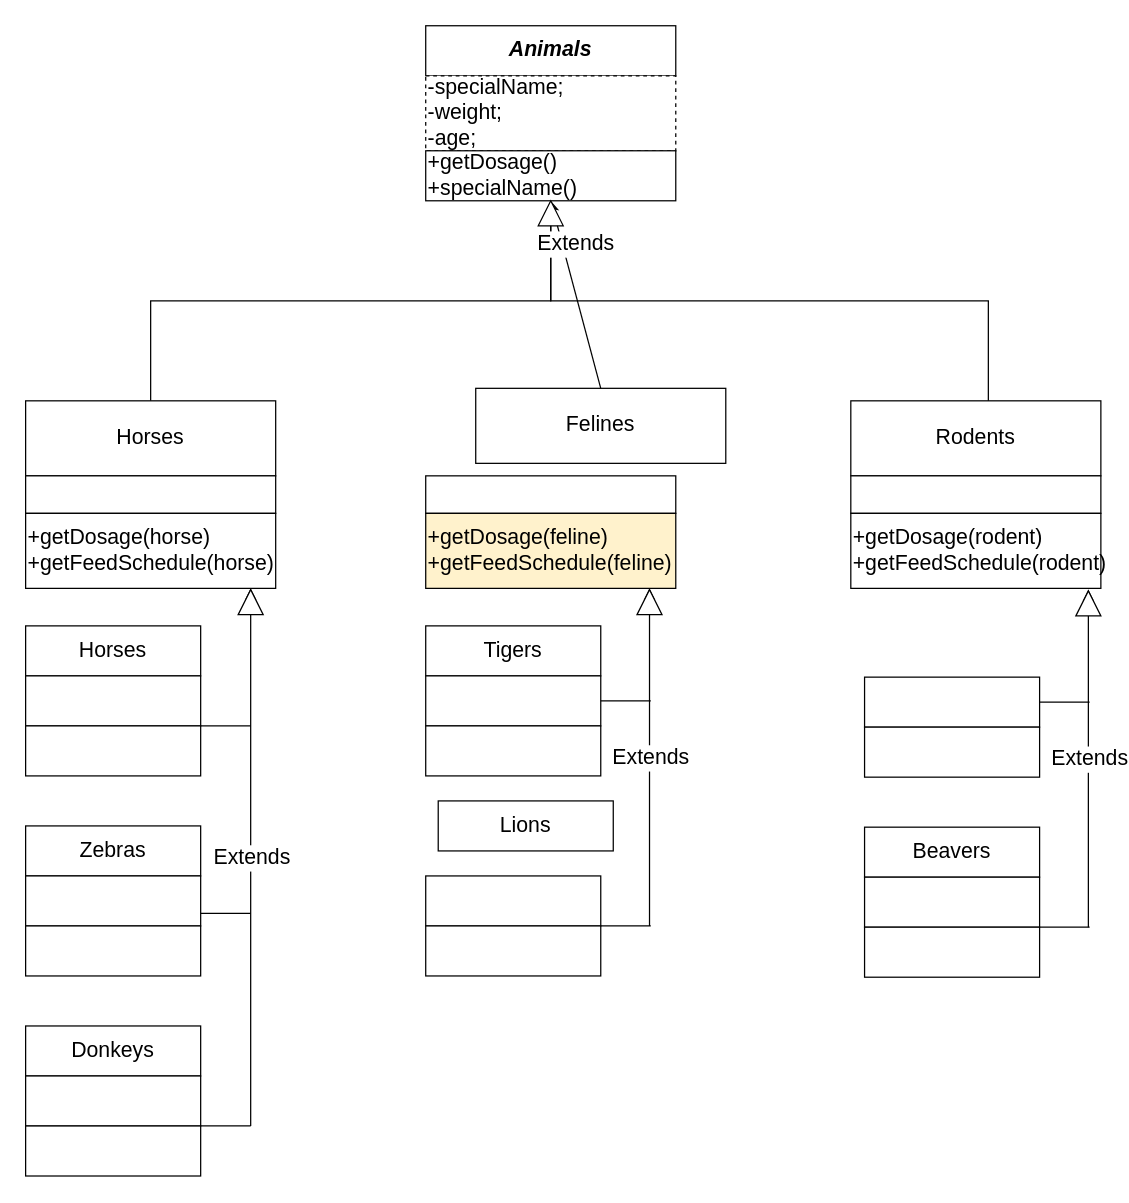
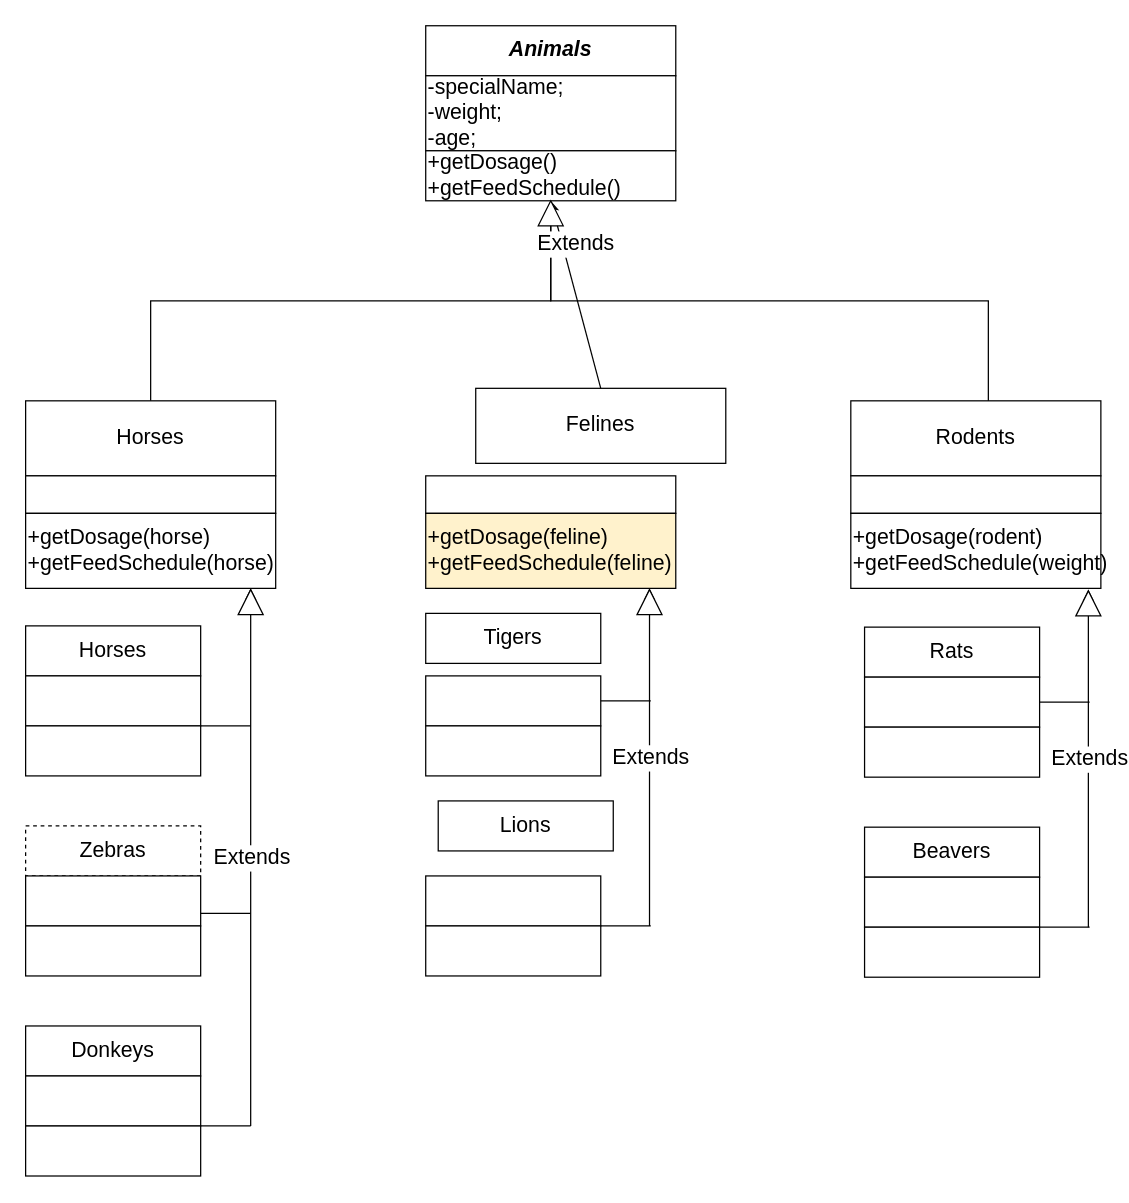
node "-specialName; -weight; -age;": style dashed -> solid
node "+getDosage() +specialName()": label "+getDosage() +specialName()" -> "+getDosage() +getFeedSchedule()"
node "+getDosage(rodent)+getFeedSchedule(rodent)": label "+getDosage(rodent)+getFeedSchedule(rodent)" -> "+getDosage(rodent)+getFeedSchedule(weight)"
node "Tigers": moved (513, 651) -> (513, 638)
node "Rats": added
node "Zebras": style solid -> dashed
